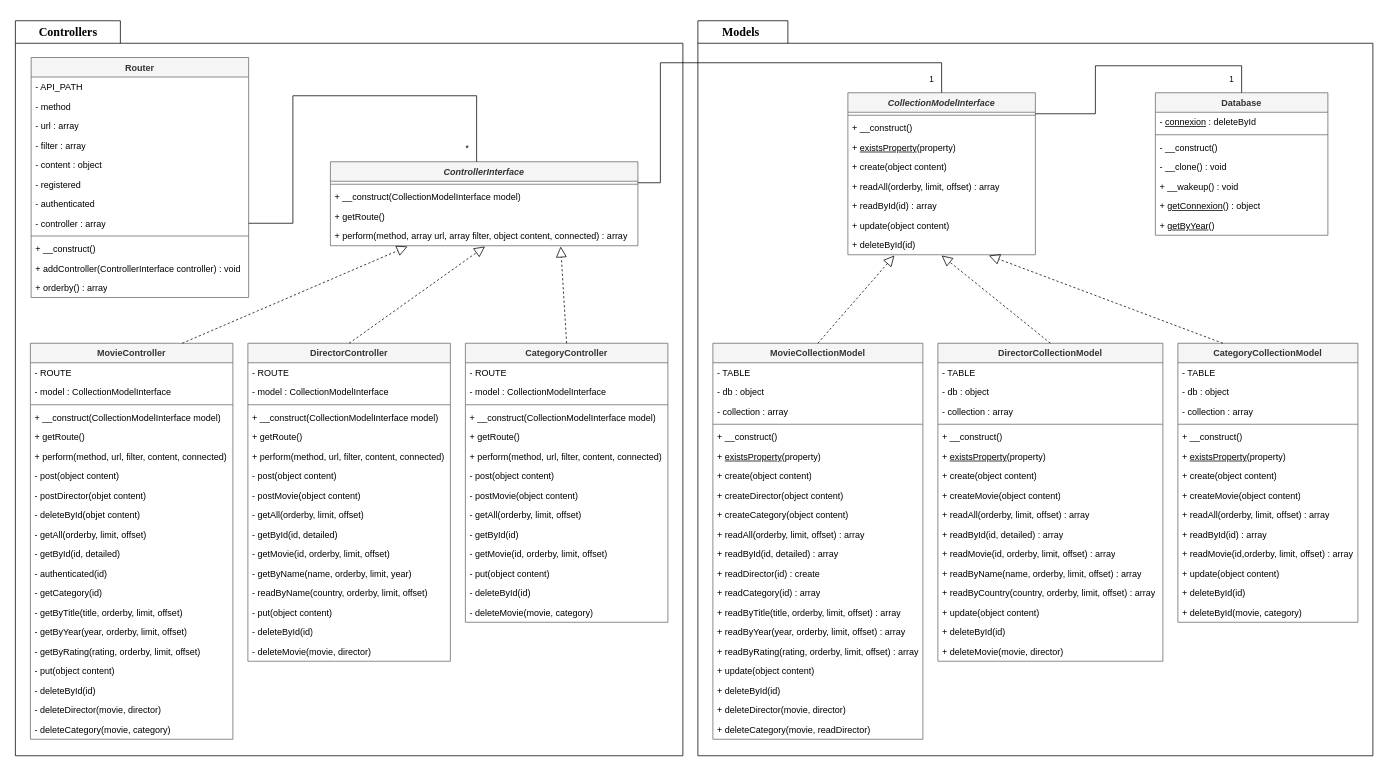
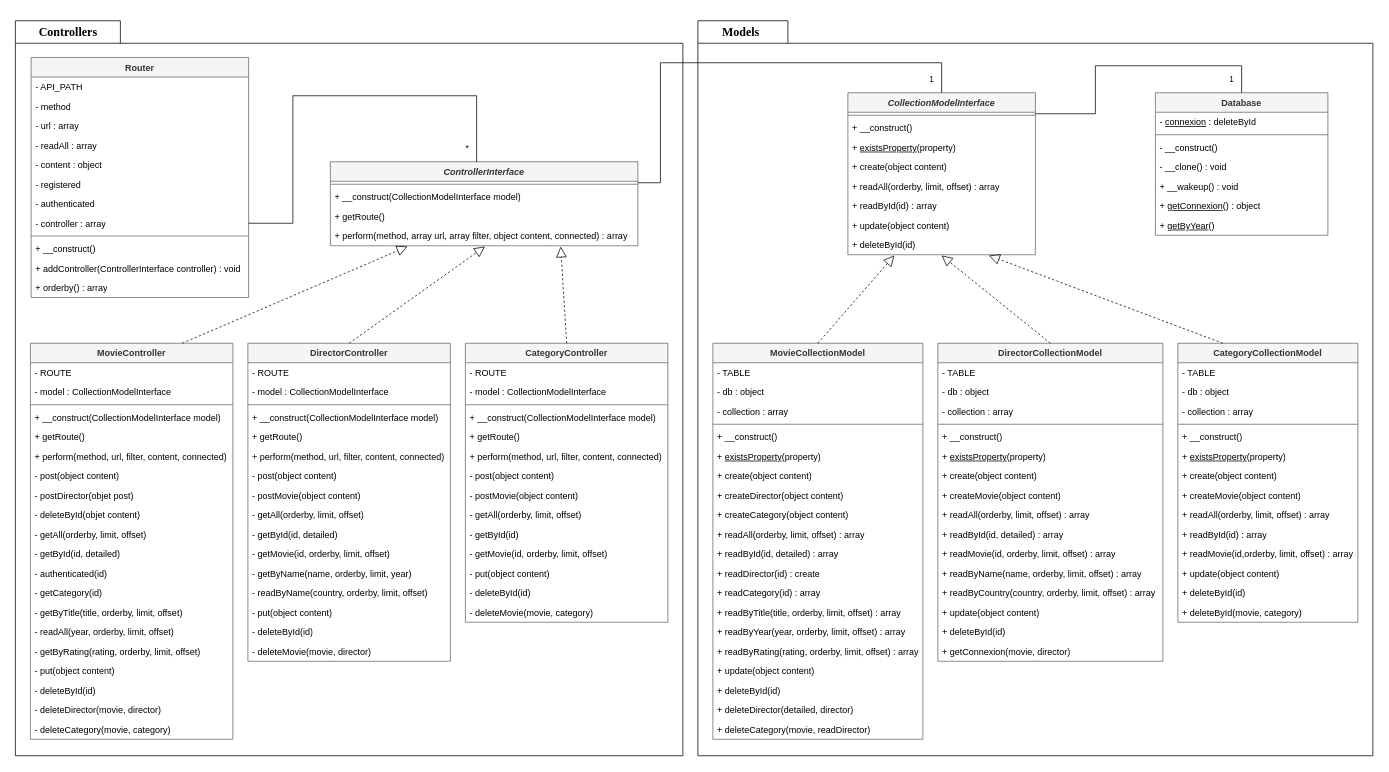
node "- filter : array": label "- filter : array" -> "- readAll : array"
node "- postDirector(objet content)": label "- postDirector(objet content)" -> "- postDirector(objet post)"
node "- getByYear(year, orderby, limit, offset)": label "- getByYear(year, orderby, limit, offset)" -> "- readAll(year, orderby, limit, offset)"
node "+ deleteMovie(movie, director)": label "+ deleteMovie(movie, director)" -> "+ getConnexion(movie, director)"
node "+ deleteDirector(movie, director)": label "+ deleteDirector(movie, director)" -> "+ deleteDirector(detailed, director)"
